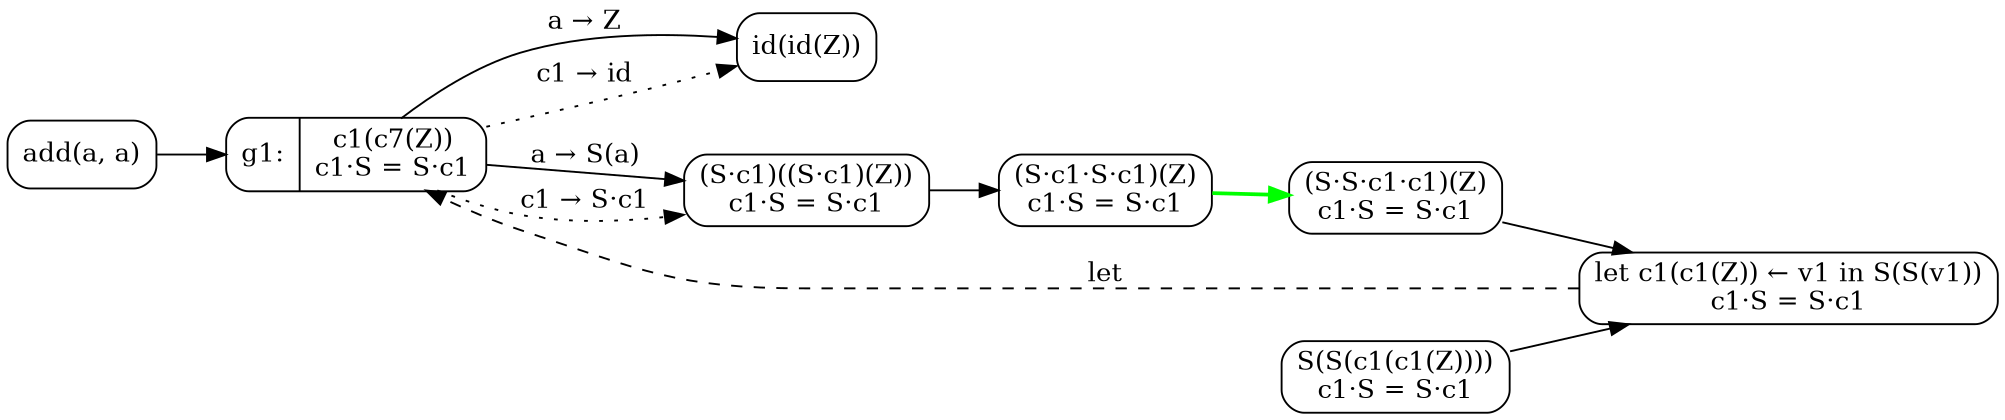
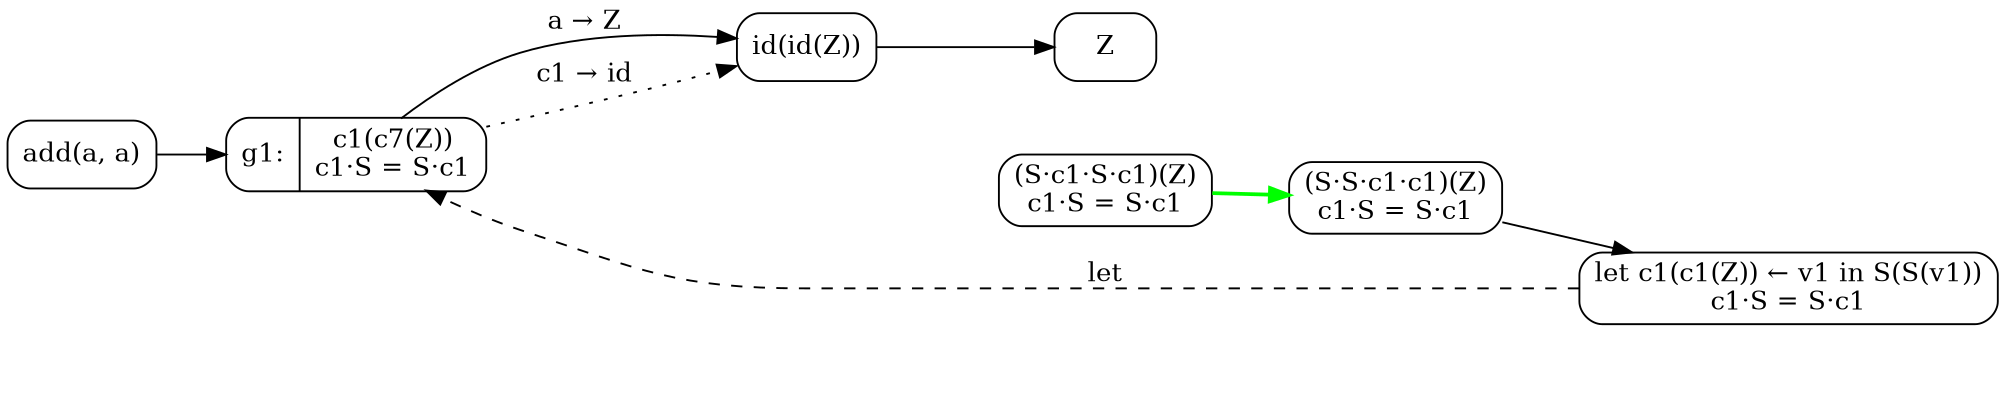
node "Z": added
node "(S·c1)((S·c1)(Z)) c1·S = S·c1": removed
node "S(S(c1(c1(Z)))) c1·S = S·c1": removed
